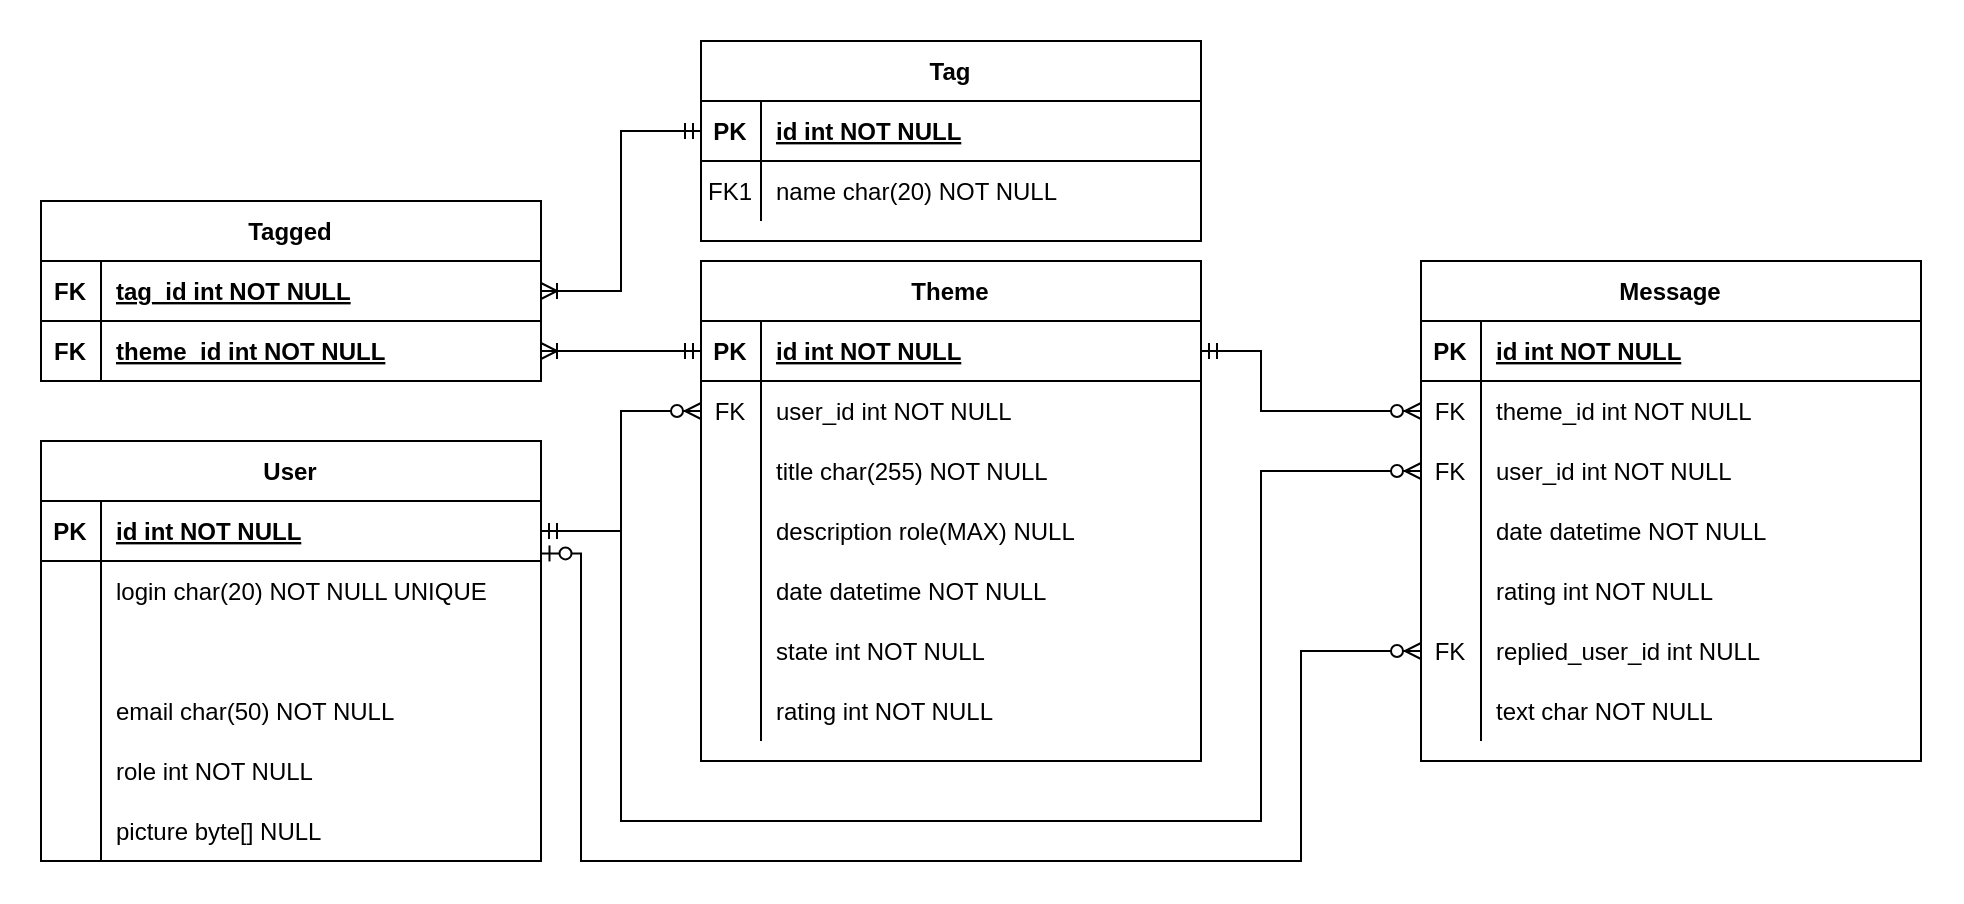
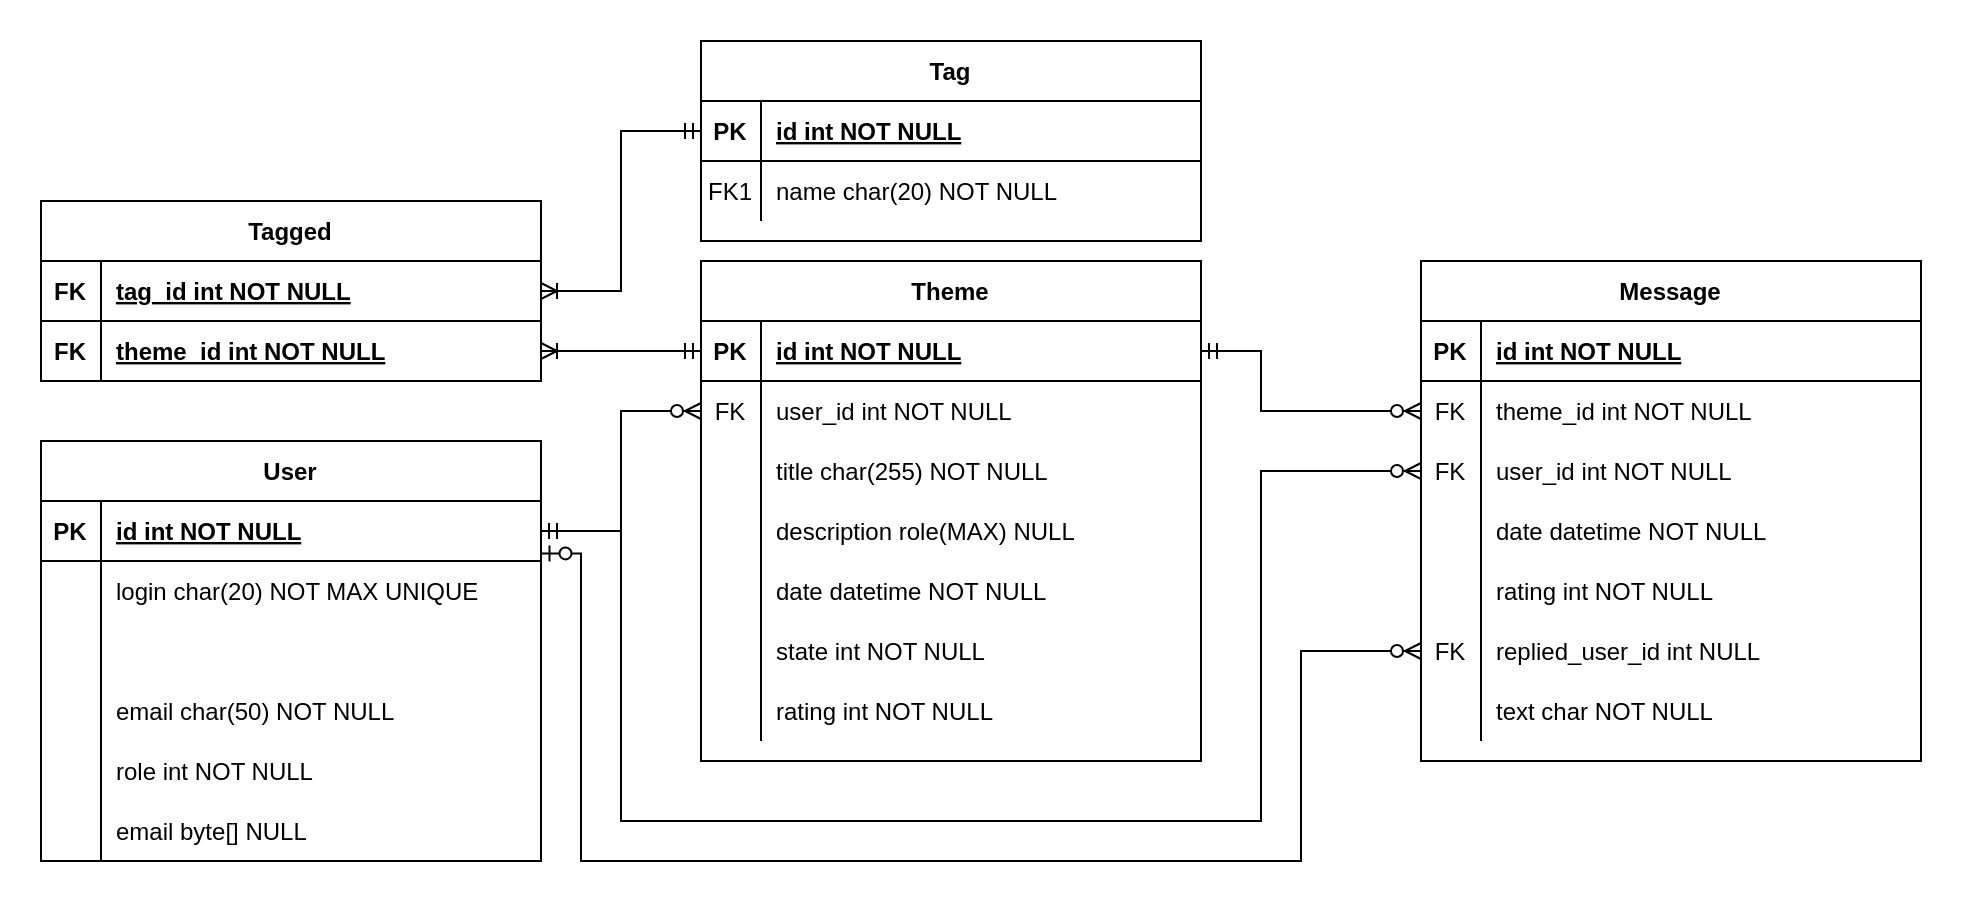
node "login char(20) NOT NULL UNIQUE": label "login char(20) NOT NULL UNIQUE" -> "login char(20) NOT MAX UNIQUE"
node "picture byte[] NULL": label "picture byte[] NULL" -> "email byte[] NULL"
